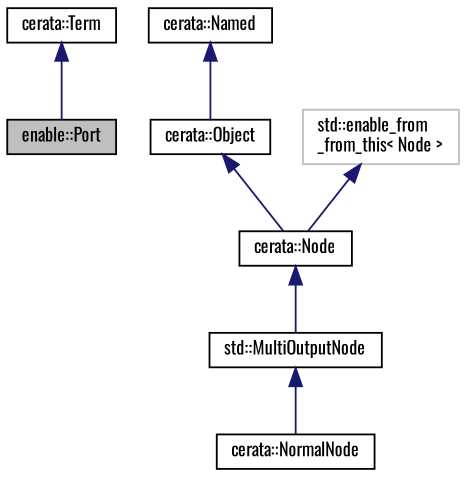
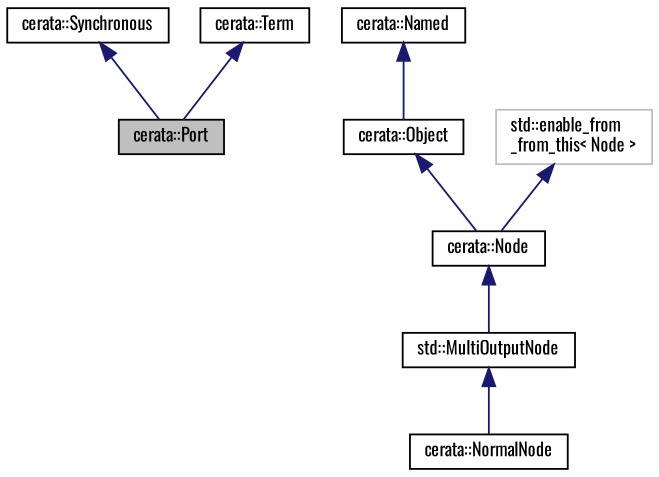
node "cerata::Synchronous": added
node "enable::Port": label "enable::Port" -> "cerata::Port"
